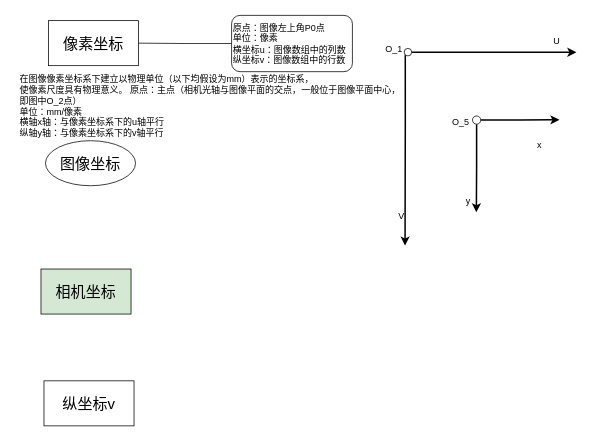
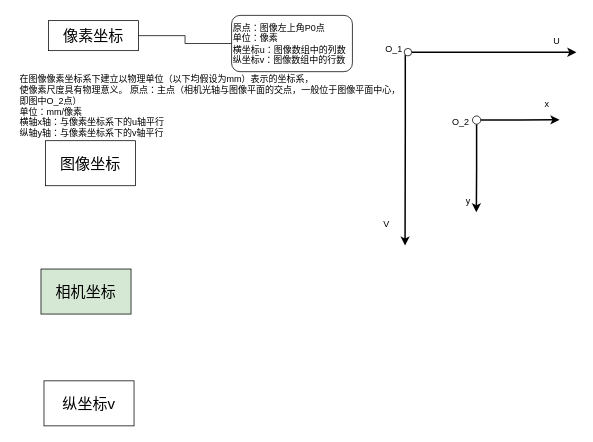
node "像素坐标": size 90x45 -> 90x30
node "O_5": label "O_5" -> "O_2"
node "x": moved (539, 145) -> (546, 104)
node "图像坐标": shape ellipse -> rectangle
node "V": moved (401, 216) -> (386, 224)
